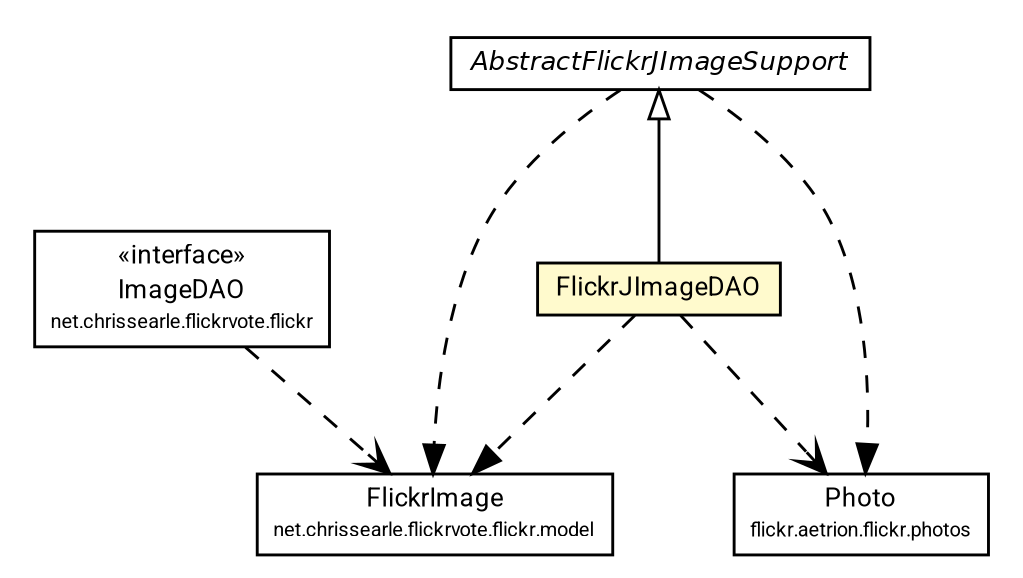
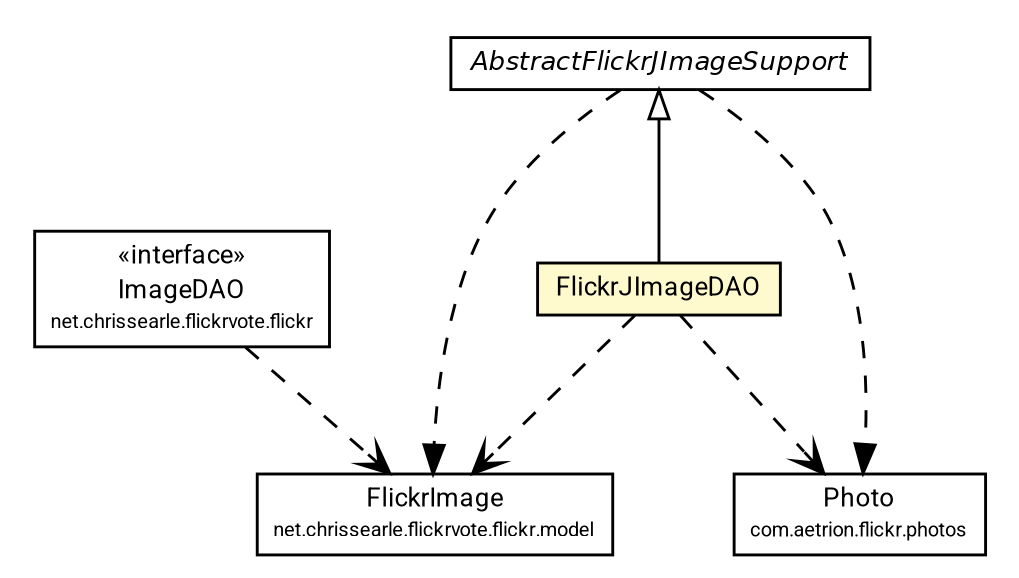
edge "FlickrJImageDAO" -> "FlickrImage": arrowhead normal -> open
node "Photo": text "flickr.aetrion.flickr.photos" -> "com.aetrion.flickr.photos"
